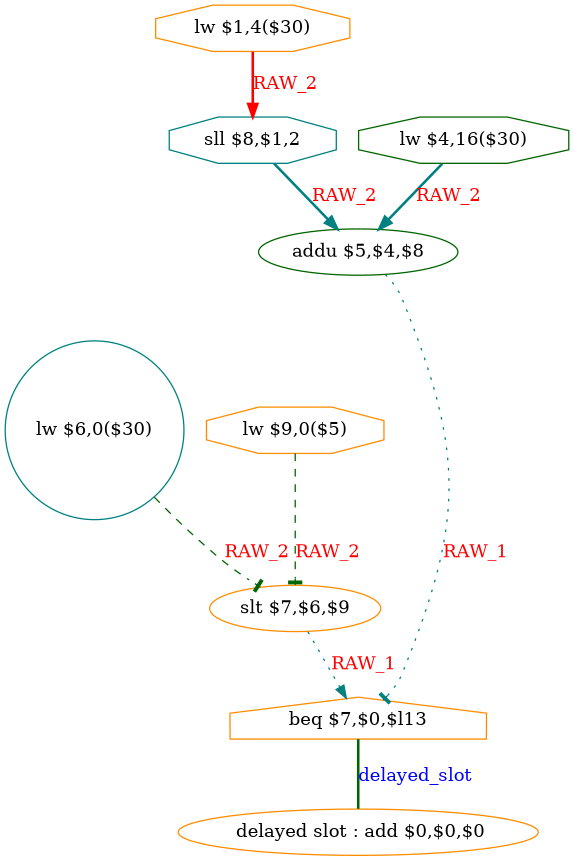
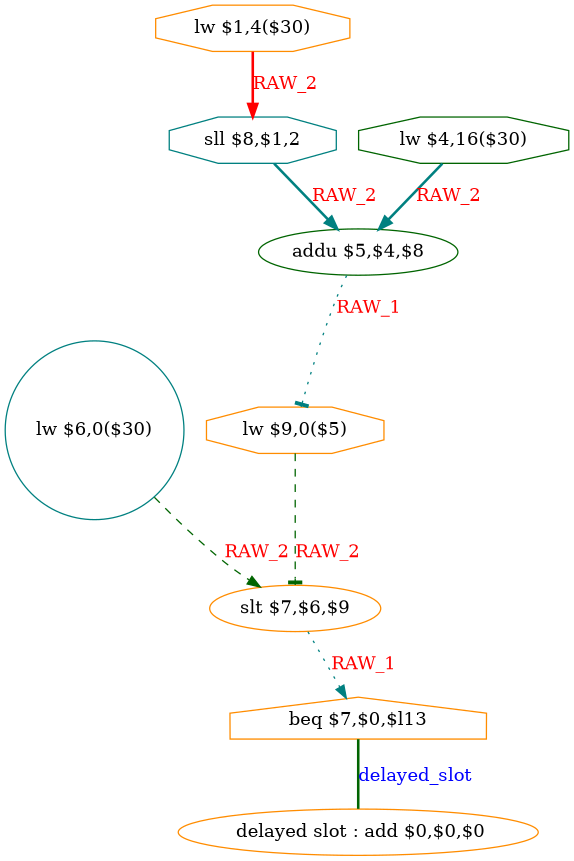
edge "addu $5,$4,$8" -> "beq $7,$0,$l13": now "addu $5,$4,$8" -> "lw $9,0($5)"
edge "lw $6,0($30)" -> "slt $7,$6,$9": arrowhead tee -> normal
